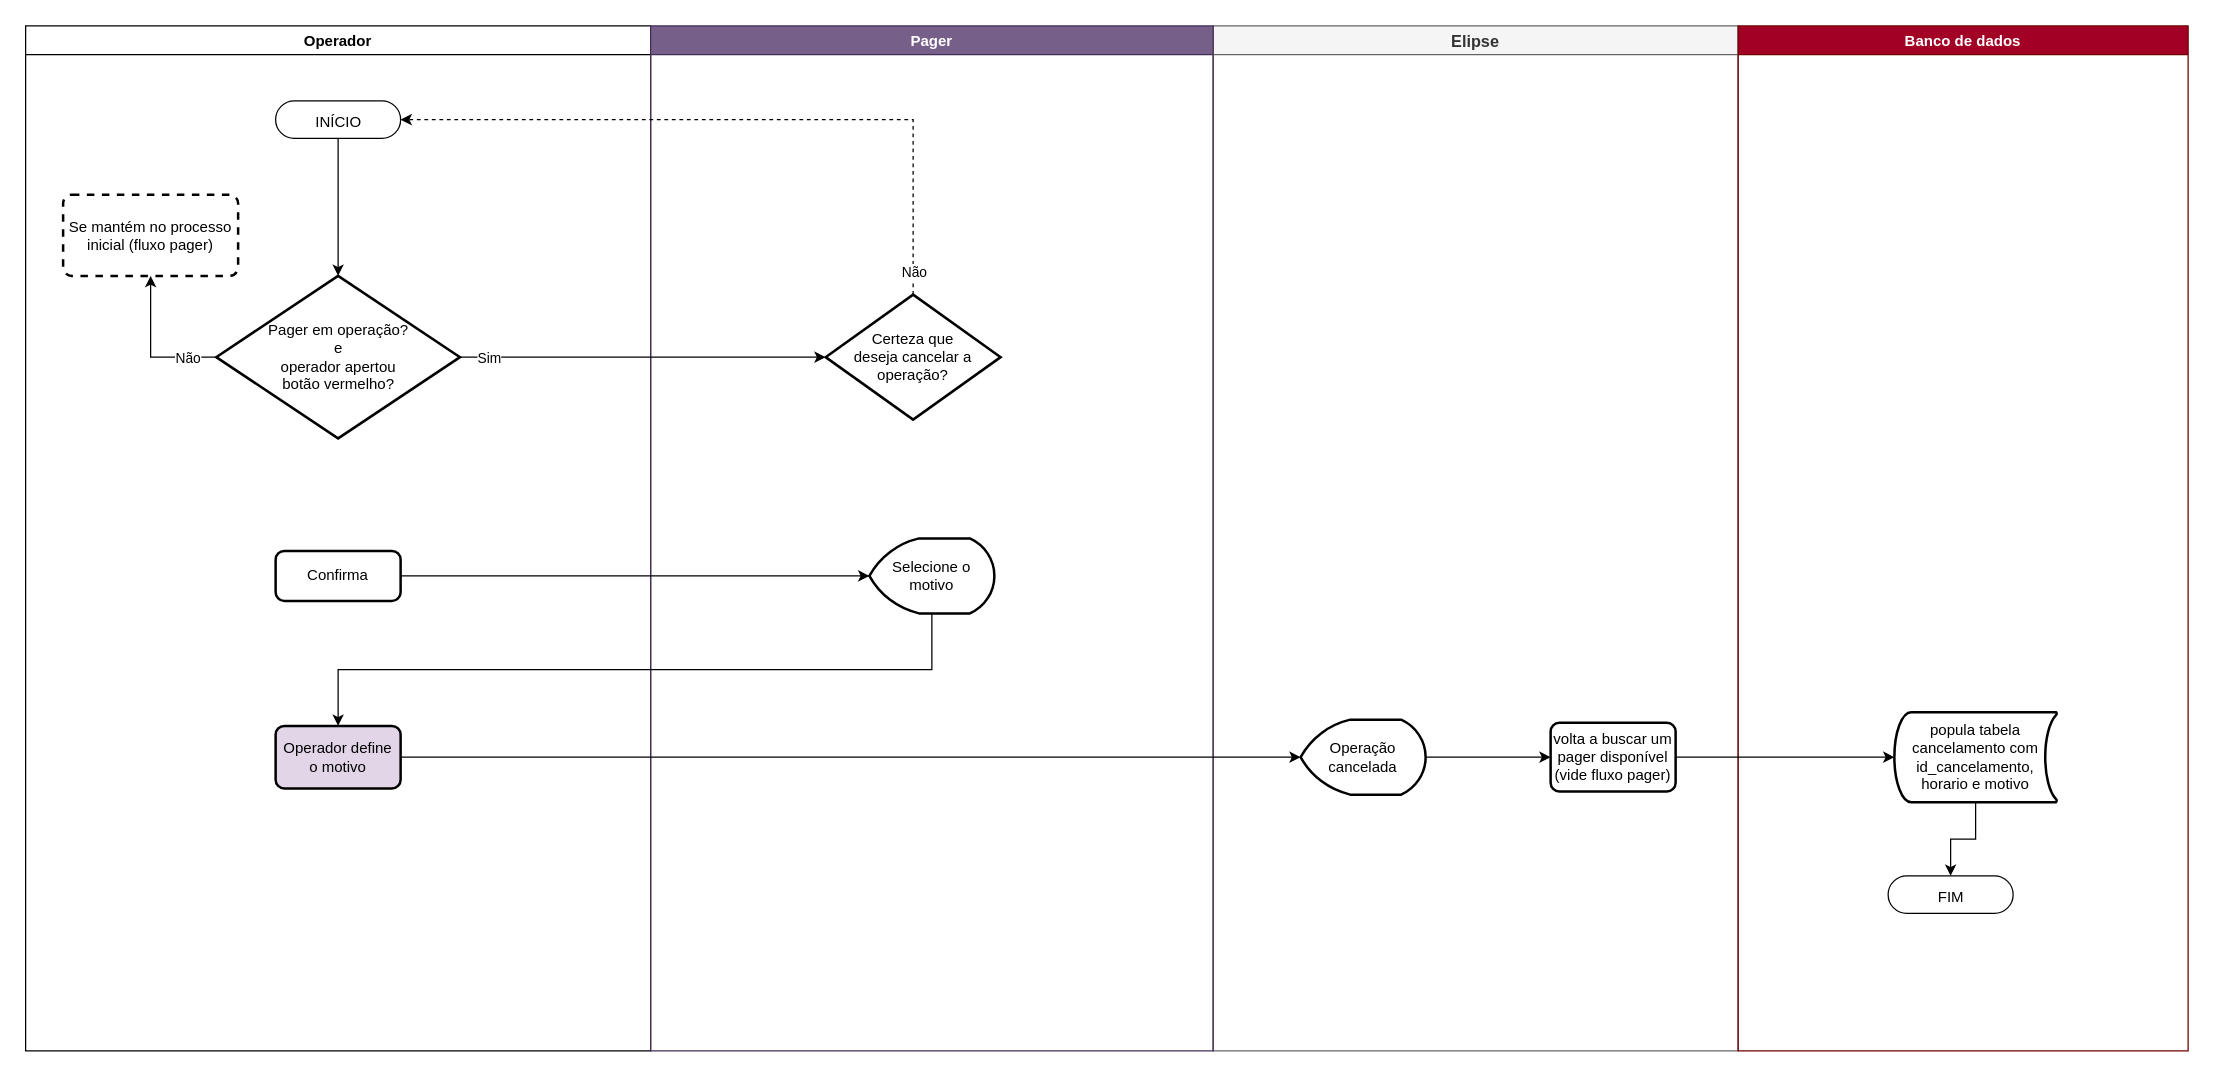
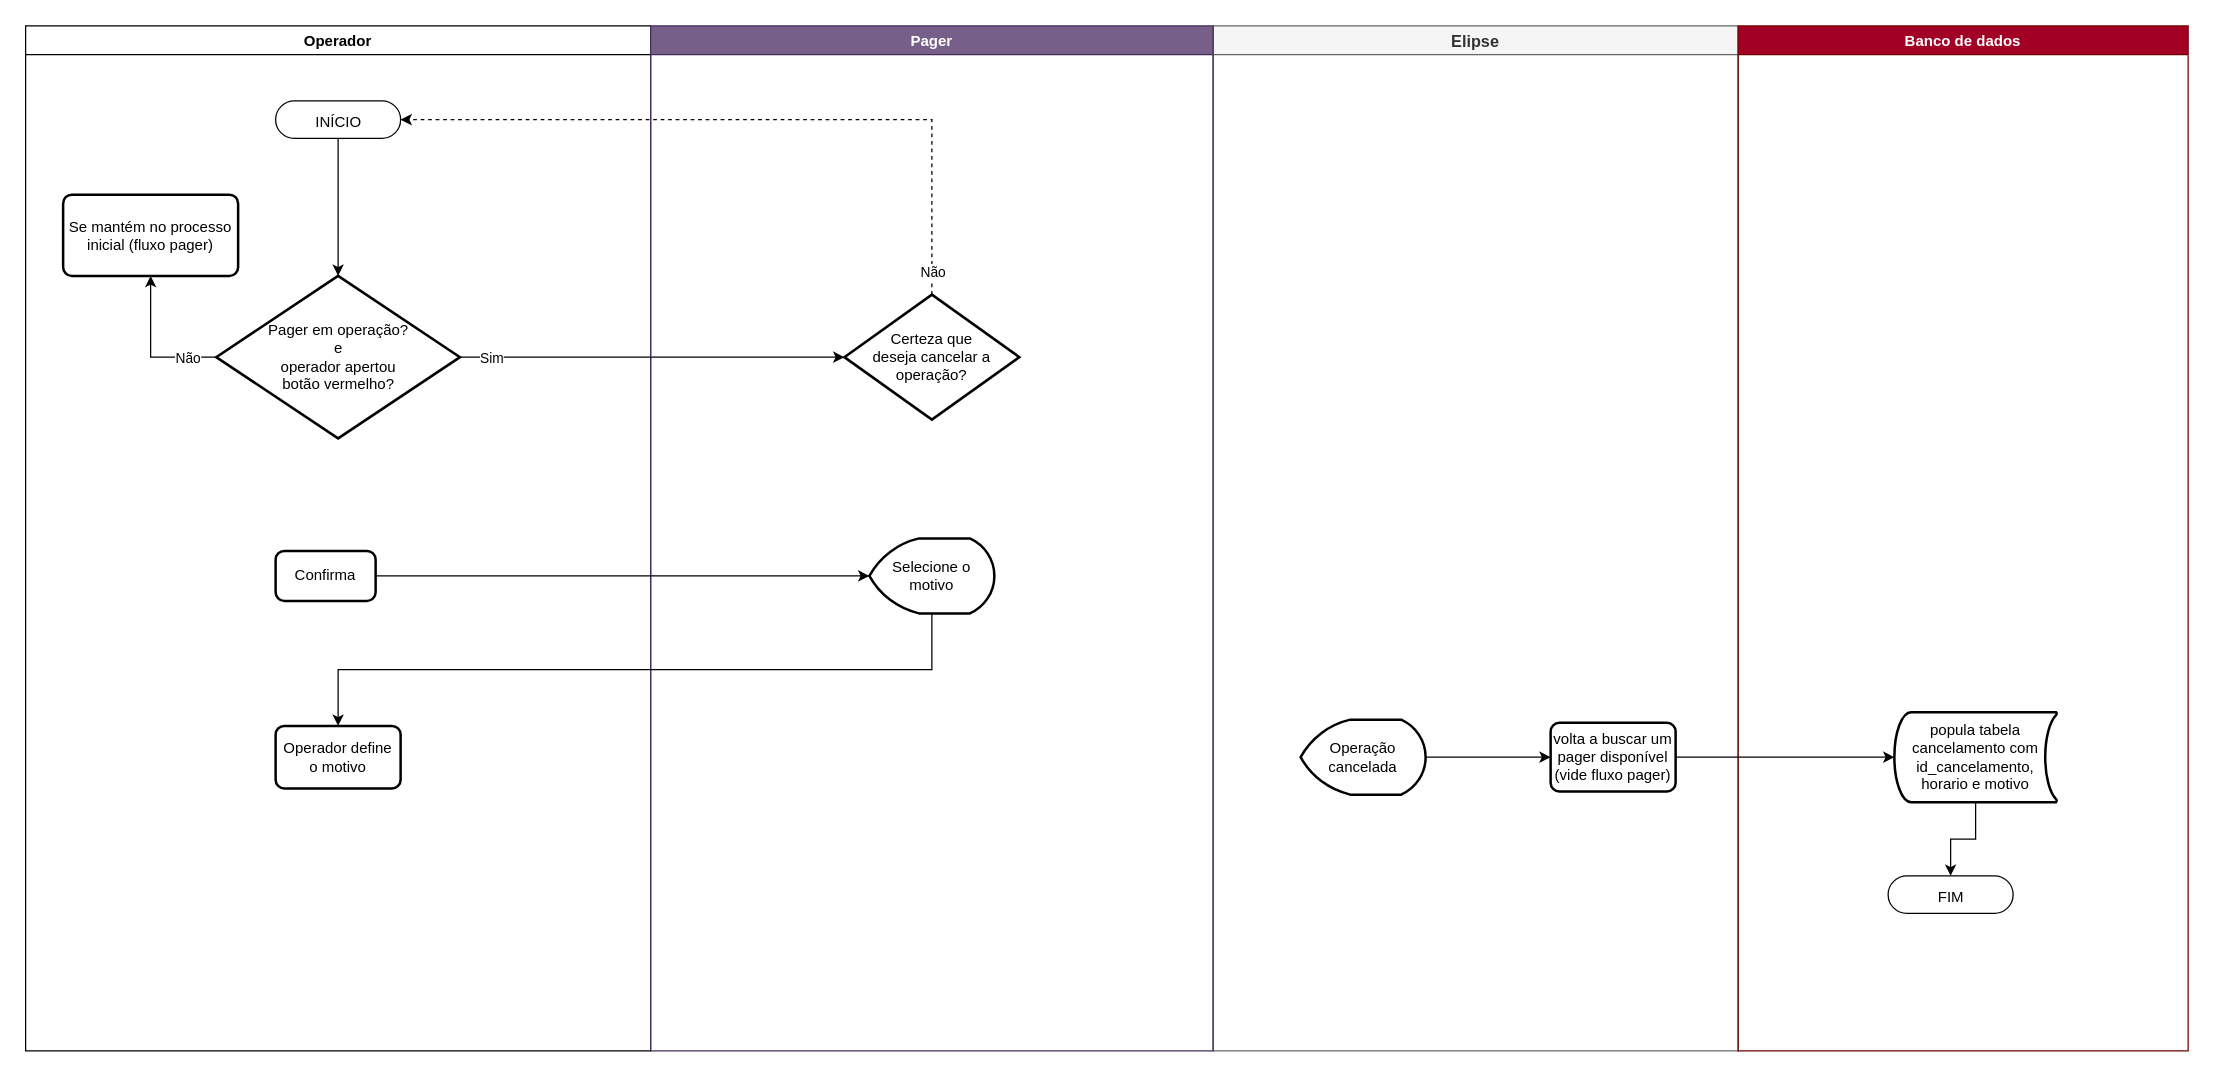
node "Se mantém no processo inicial (fluxo pager)": style dashed -> solid
node "Certeza que deseja cancelar a operação?": moved (913, 357) -> (932, 357)
node "Confirma": size 125x50 -> 100x50
node "Operador define o motivo": fillcolor #e1d5e7 -> #ffffff
edge "Operador define o motivo" -> "Operação cancelada": removed
